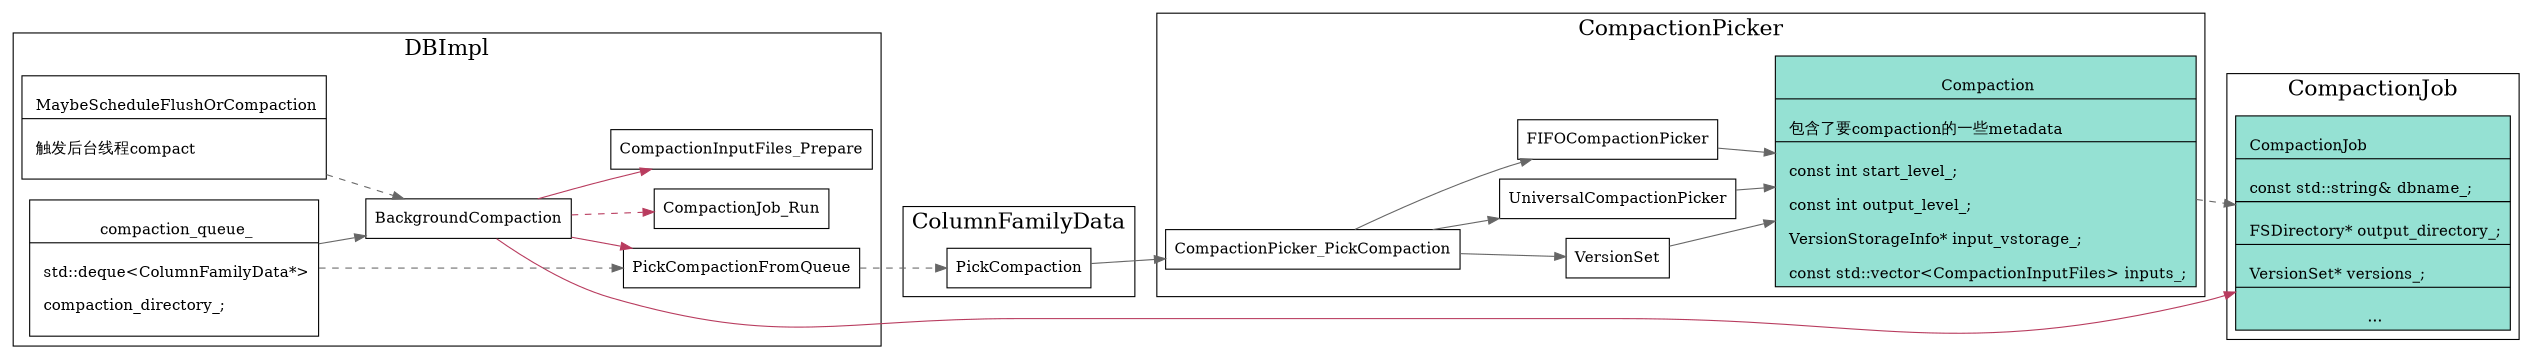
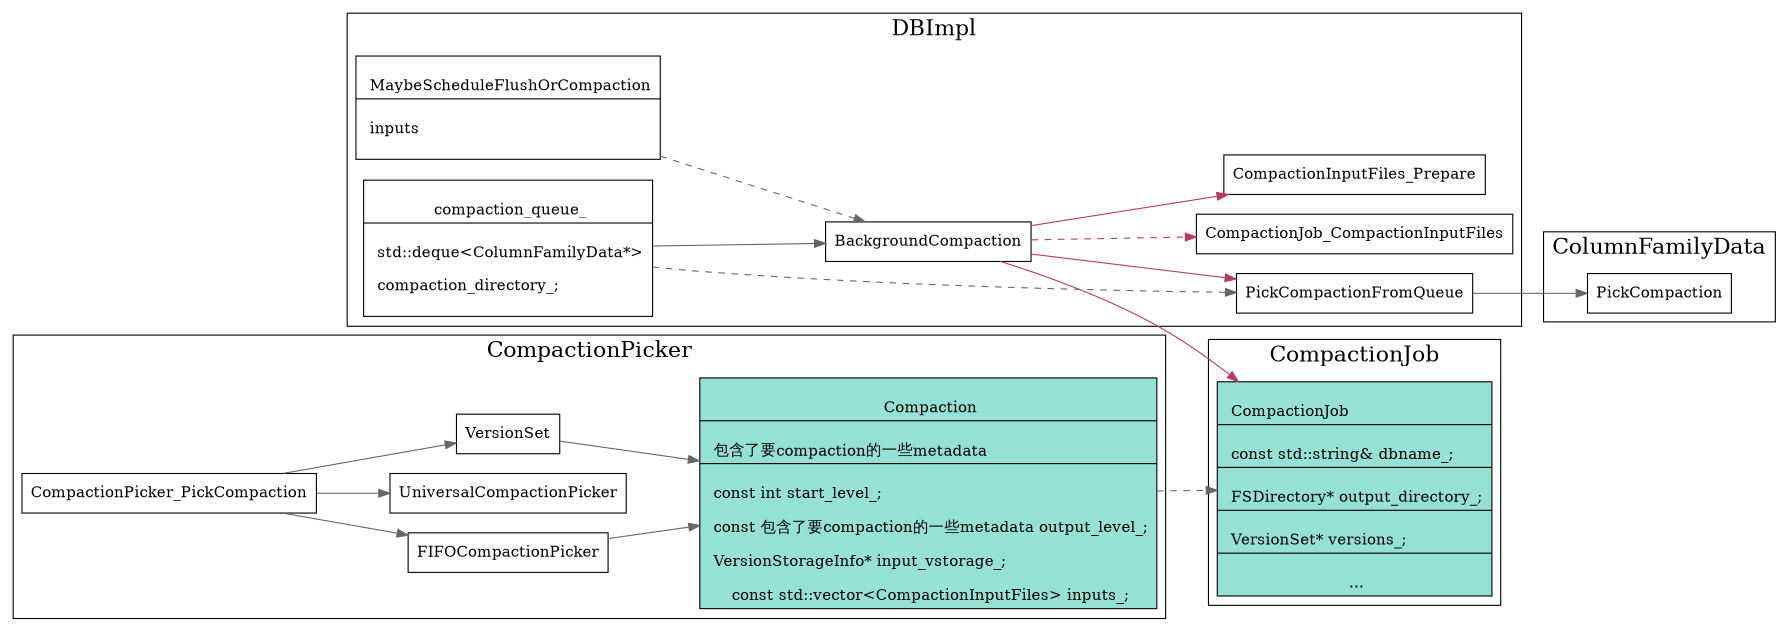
node "MaybeScheduleFlushOrCompaction": text "触发后台线程compact" -> "inputs"
edge "UniversalCompactionPicker" -> "Compaction": removed
node "Compaction": text "const int output_level_;" -> "const 包含了要compaction的一些metadata output_level_;"
node "CompactionJob_Run": label "CompactionJob_Run" -> "CompactionJob_CompactionInputFiles"
edge "PickCompaction" -> "CompactionPicker_PickCompaction": removed
edge "PickCompactionFromQueue" -> "PickCompaction": style dashed -> solid
